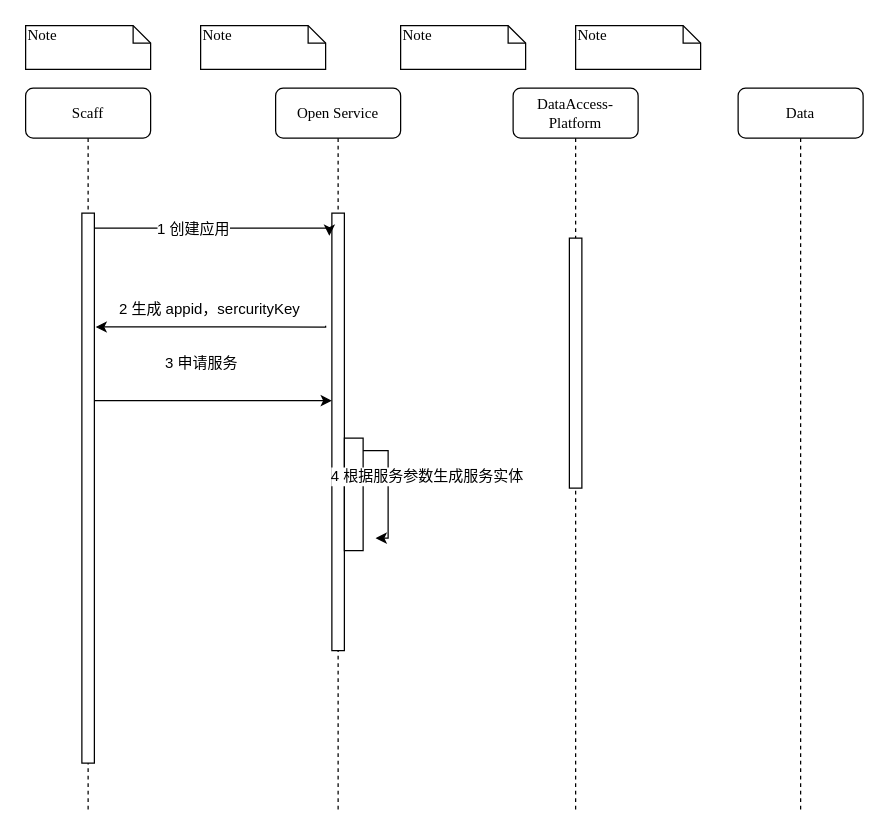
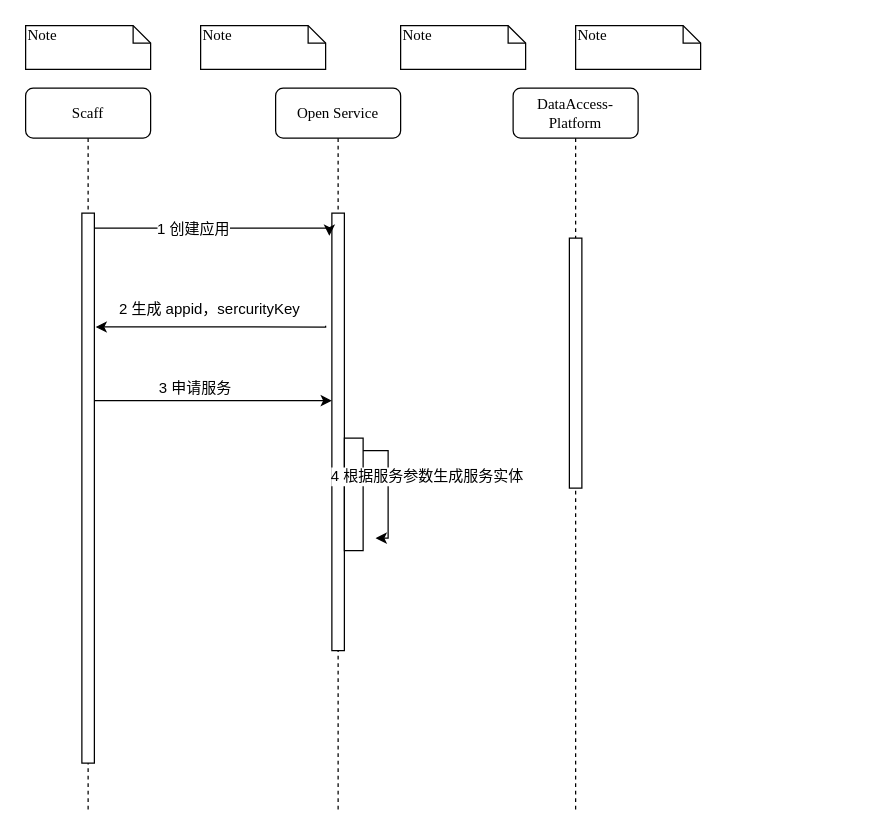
node "3 申请服务": moved (207, 363) -> (201, 388)
node "Data": removed
